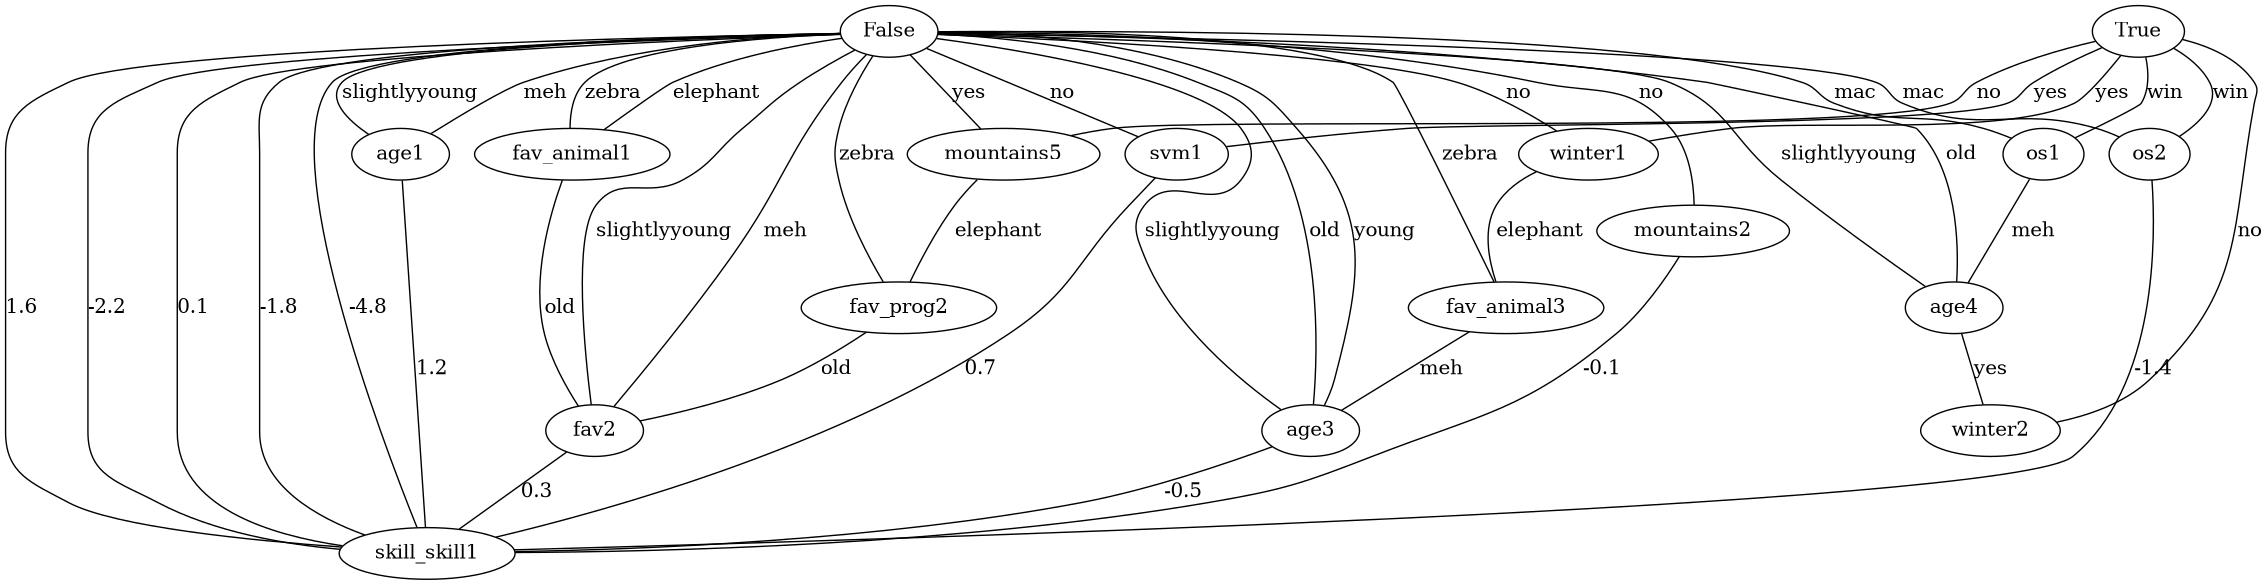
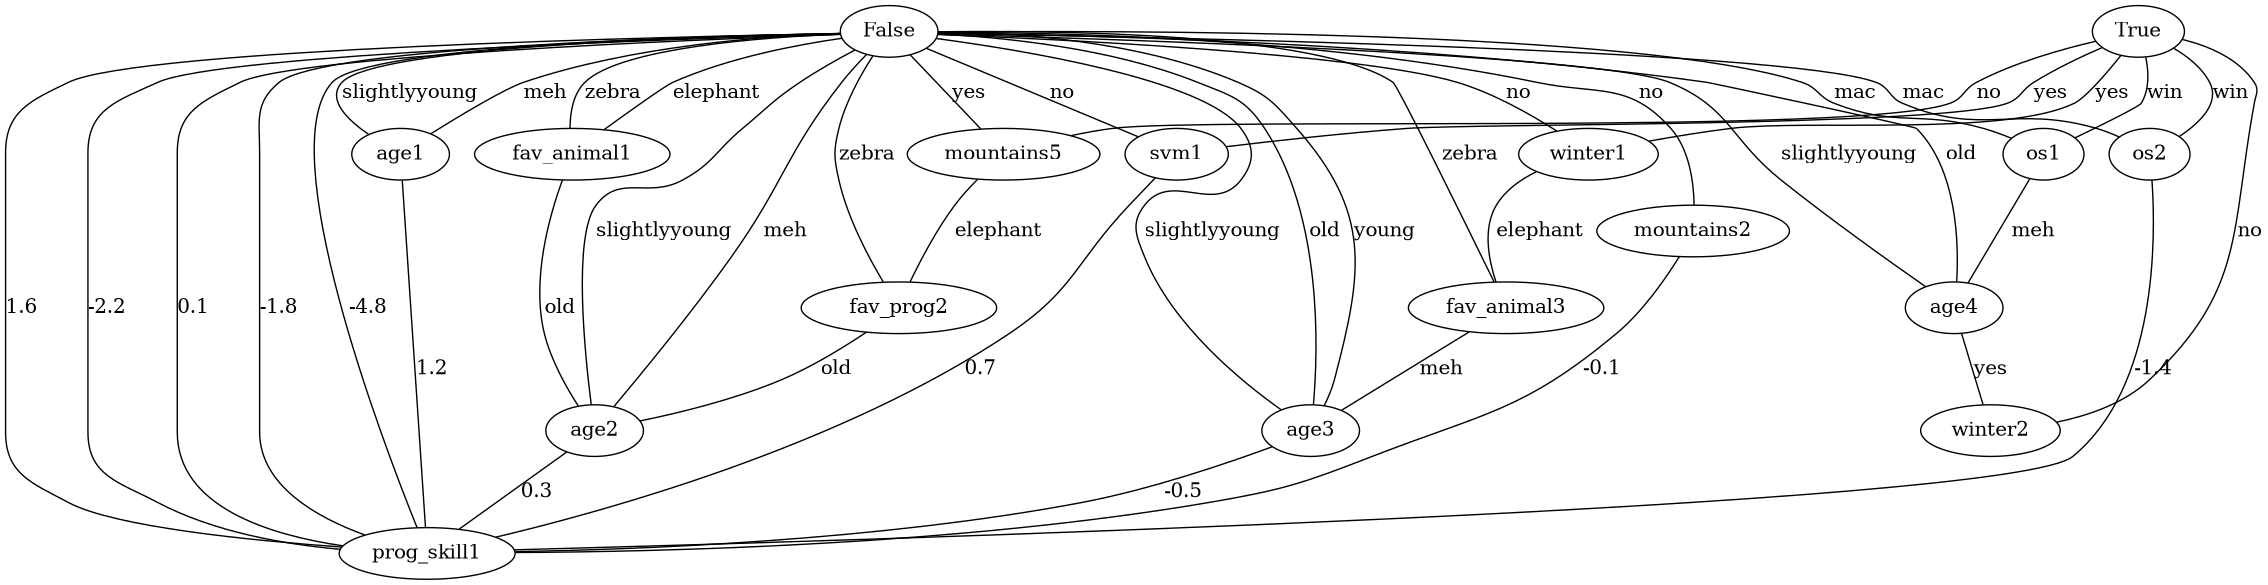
node "fav2": label "fav2" -> "age2"
node "skill_skill1": label "skill_skill1" -> "prog_skill1"
